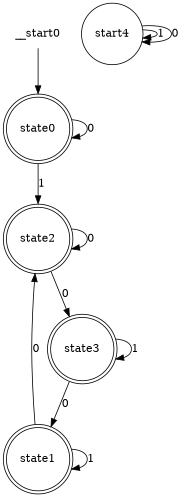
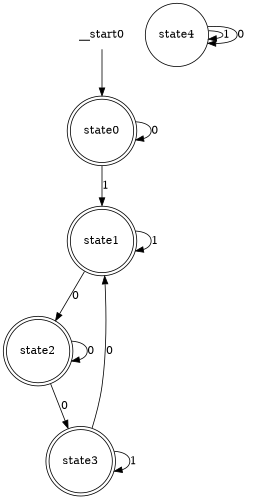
node "start4": label "start4" -> "state4"
edge "state0" -> "state2": now "state0" -> "state1"
